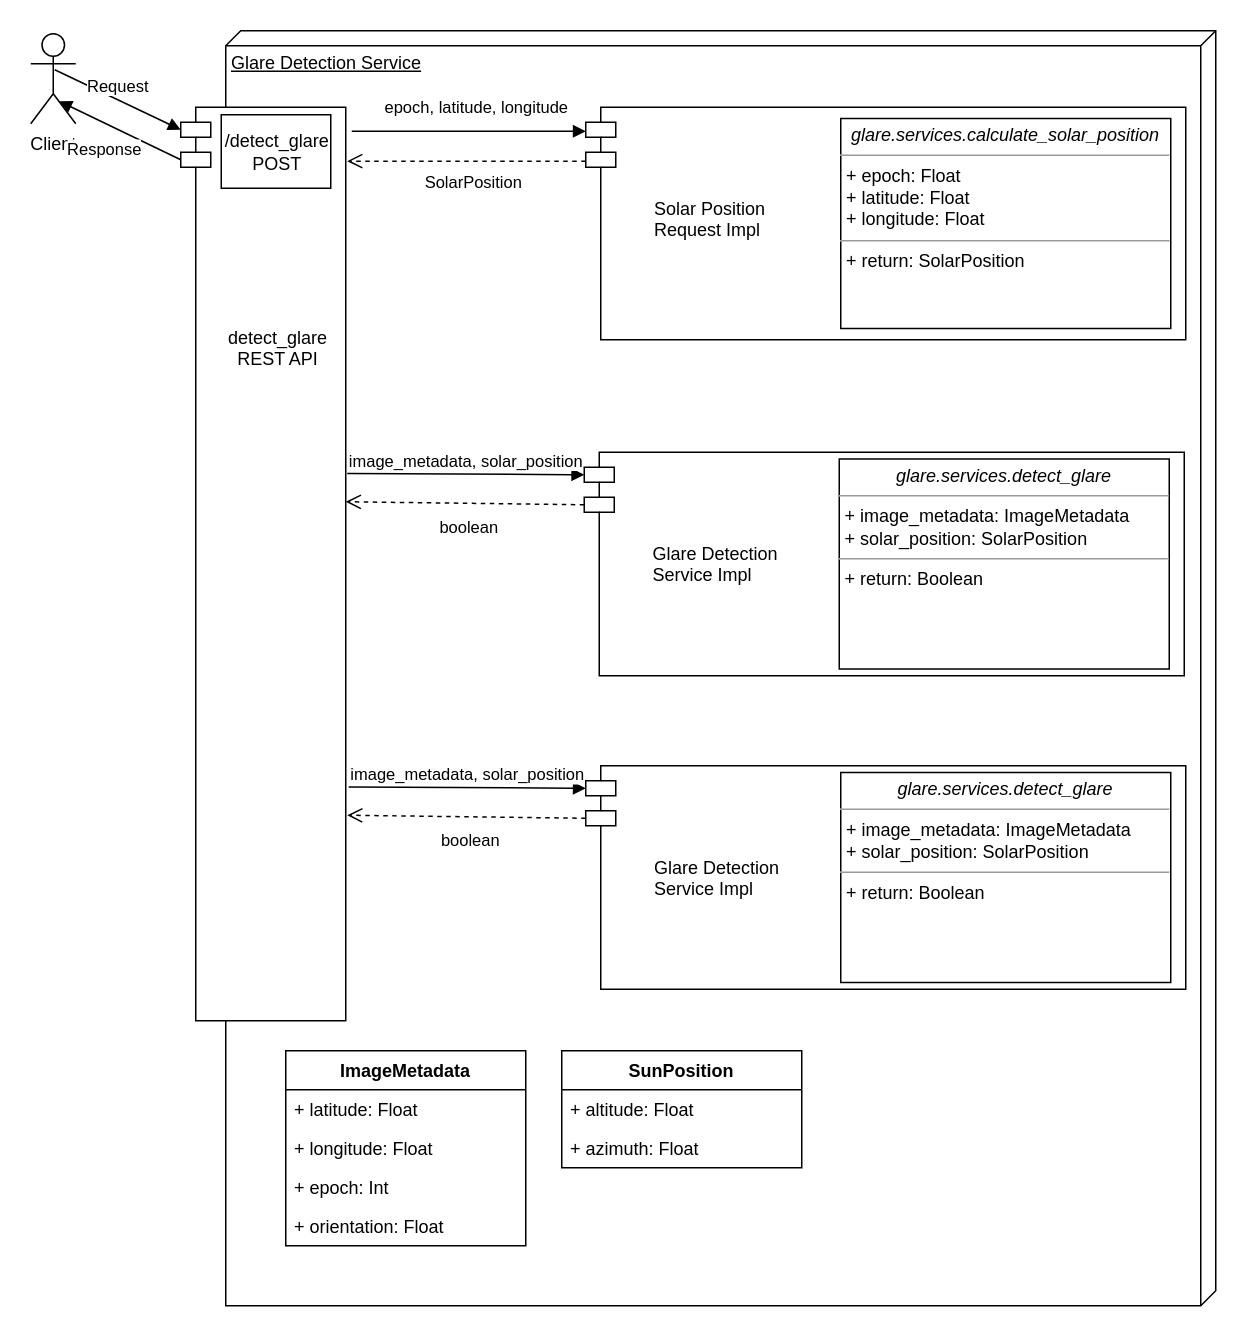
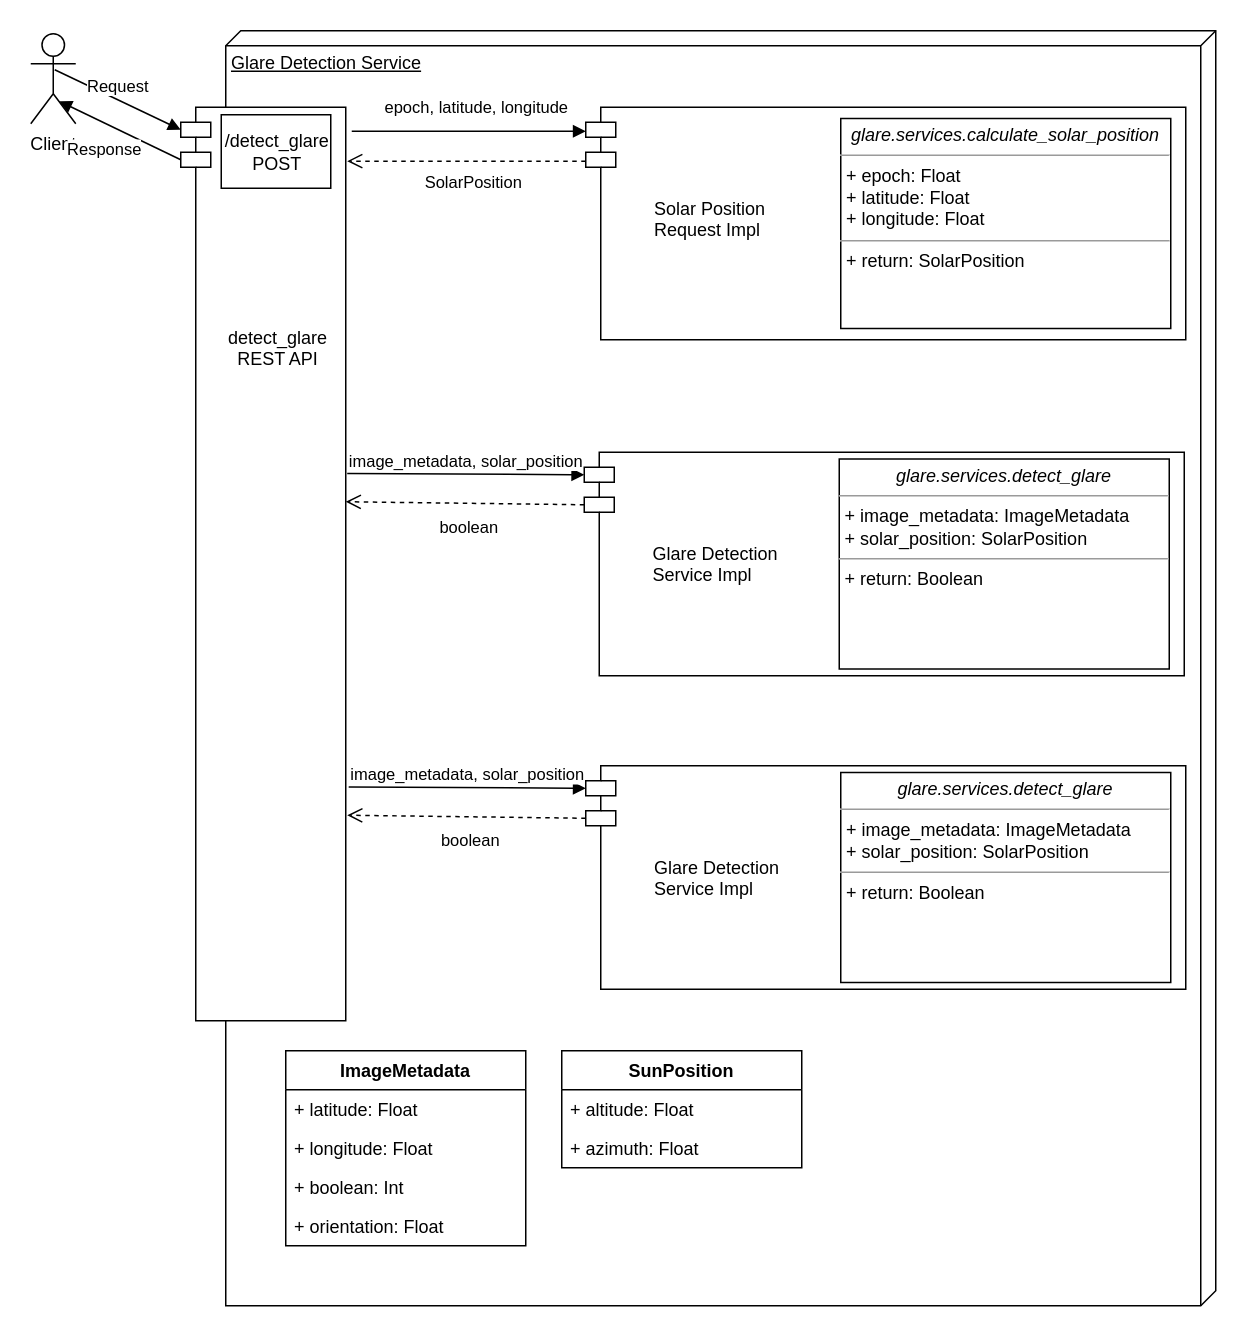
node "+ epoch: Int": label "+ epoch: Int" -> "+ boolean: Int"
